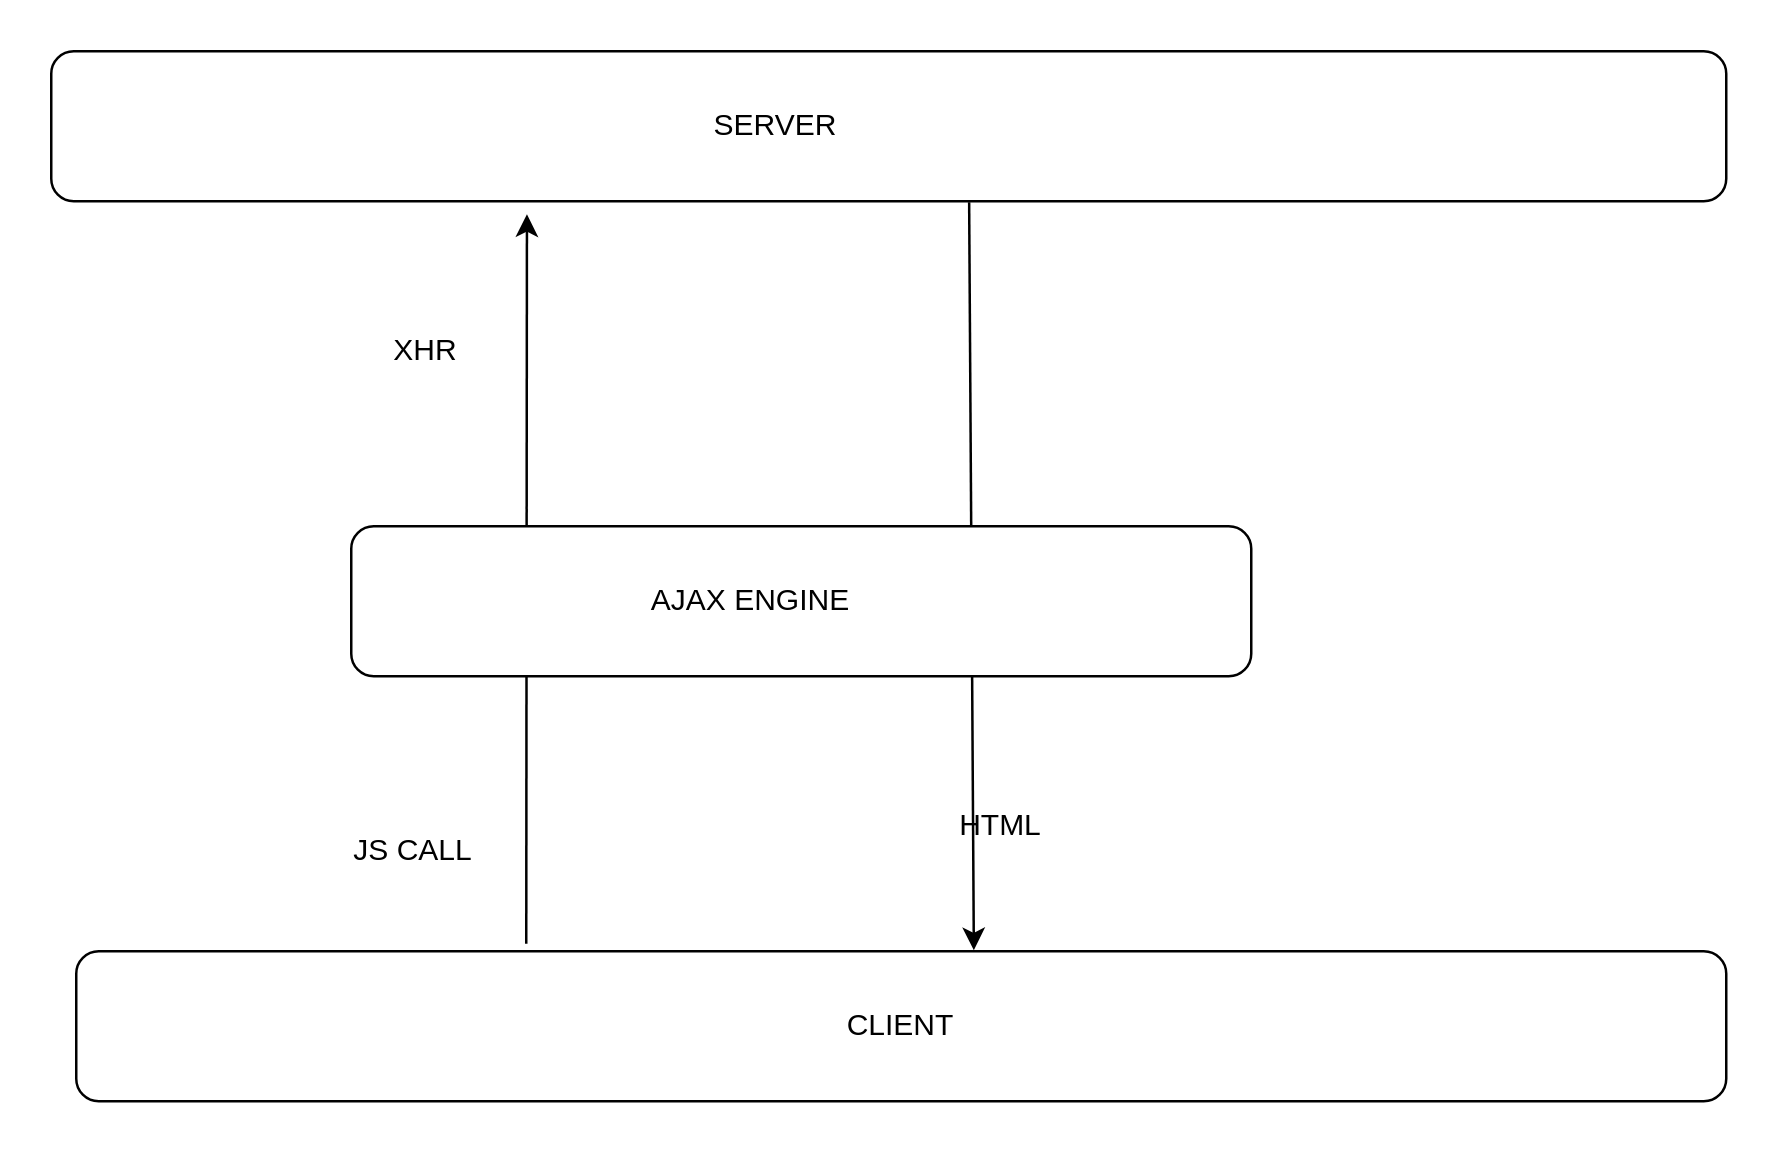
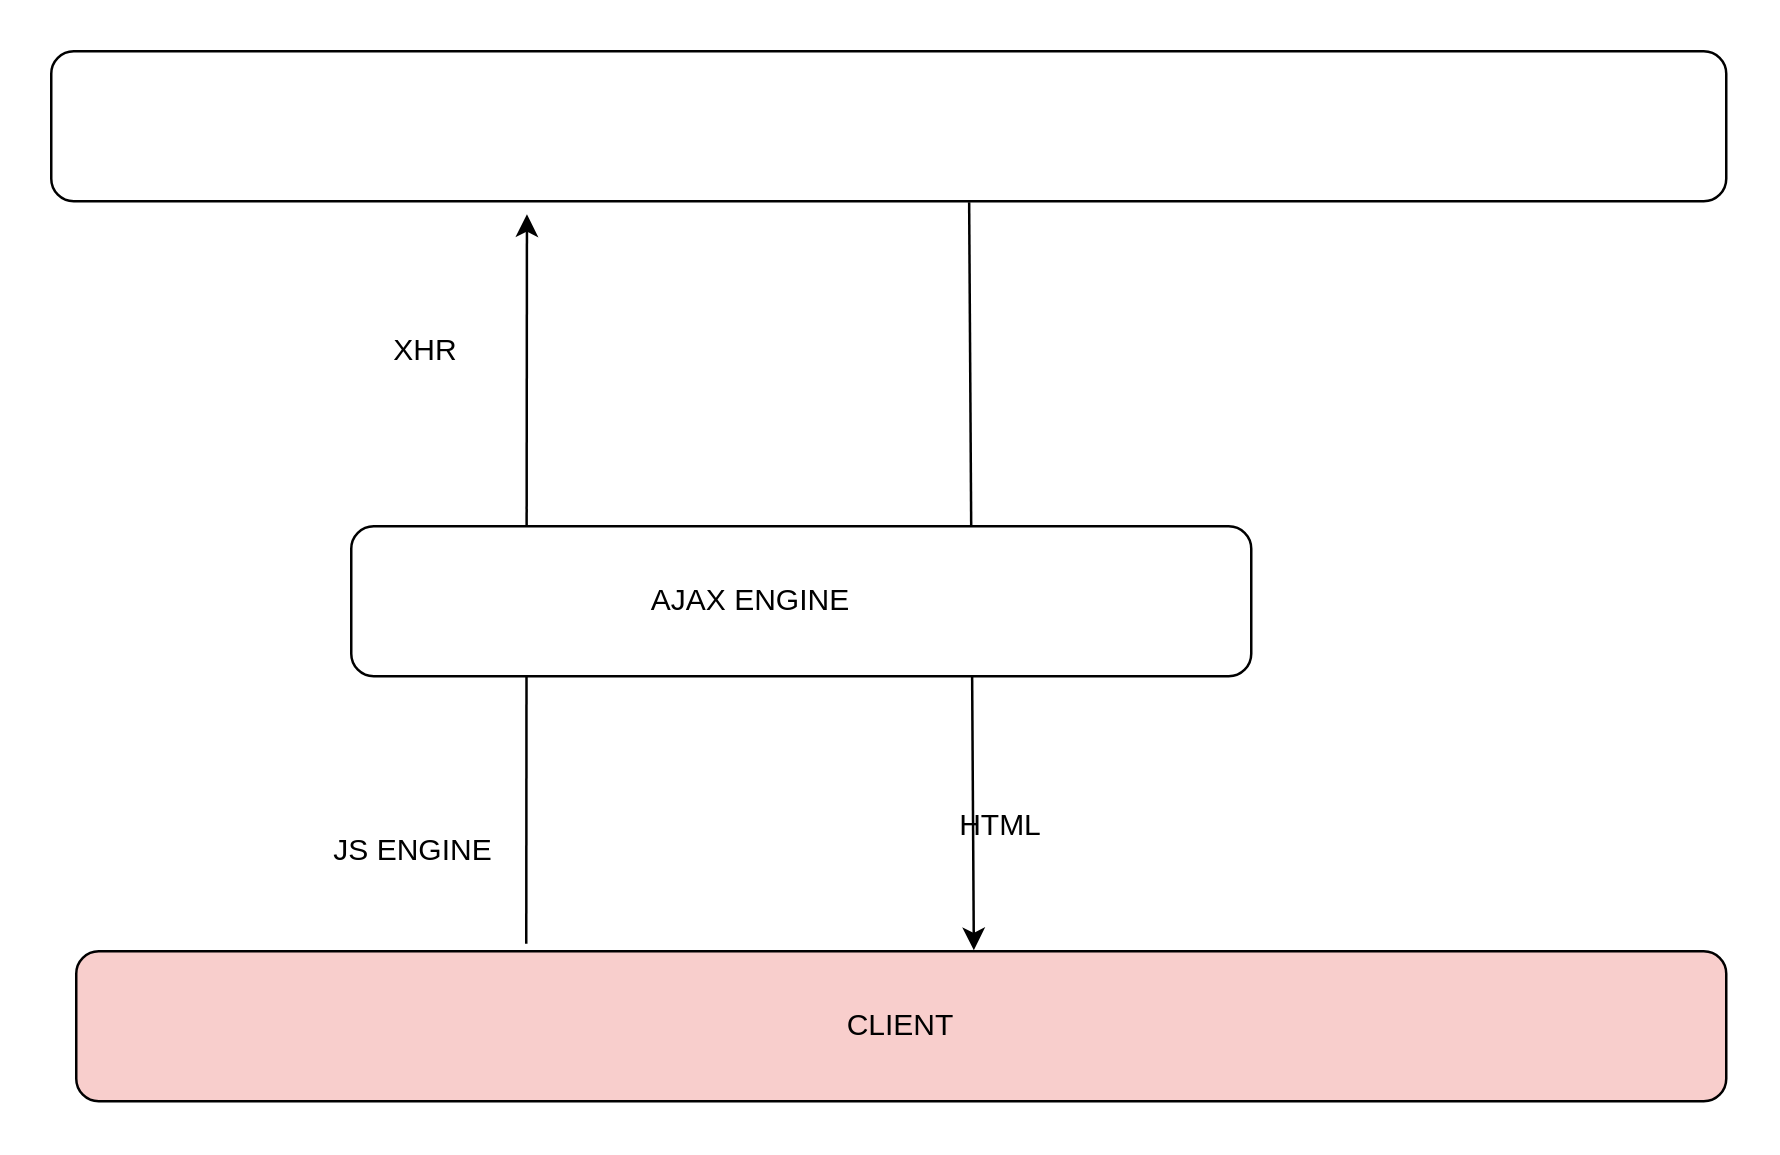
node "SERVER": removed
node "JS CALL": label "JS CALL" -> "JS ENGINE"
node "CLIENT": fillcolor #ffffff -> #f8cecc
